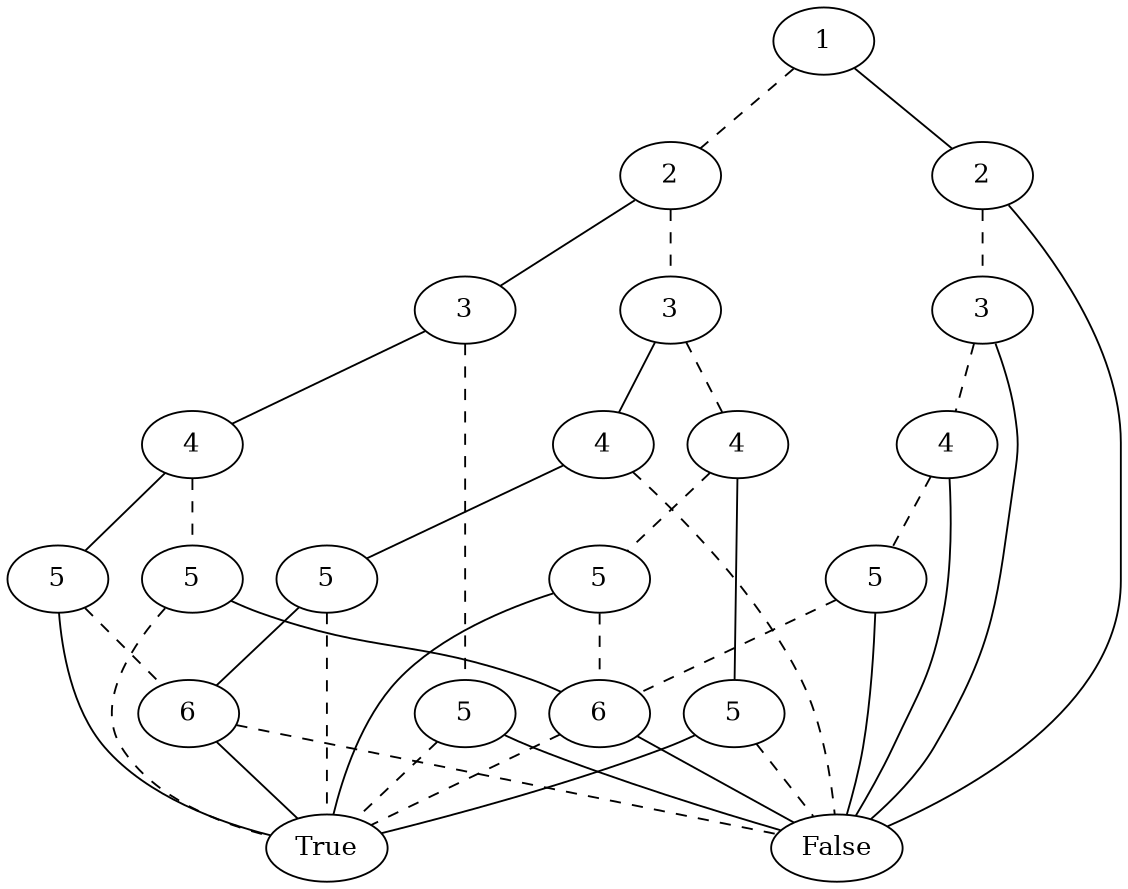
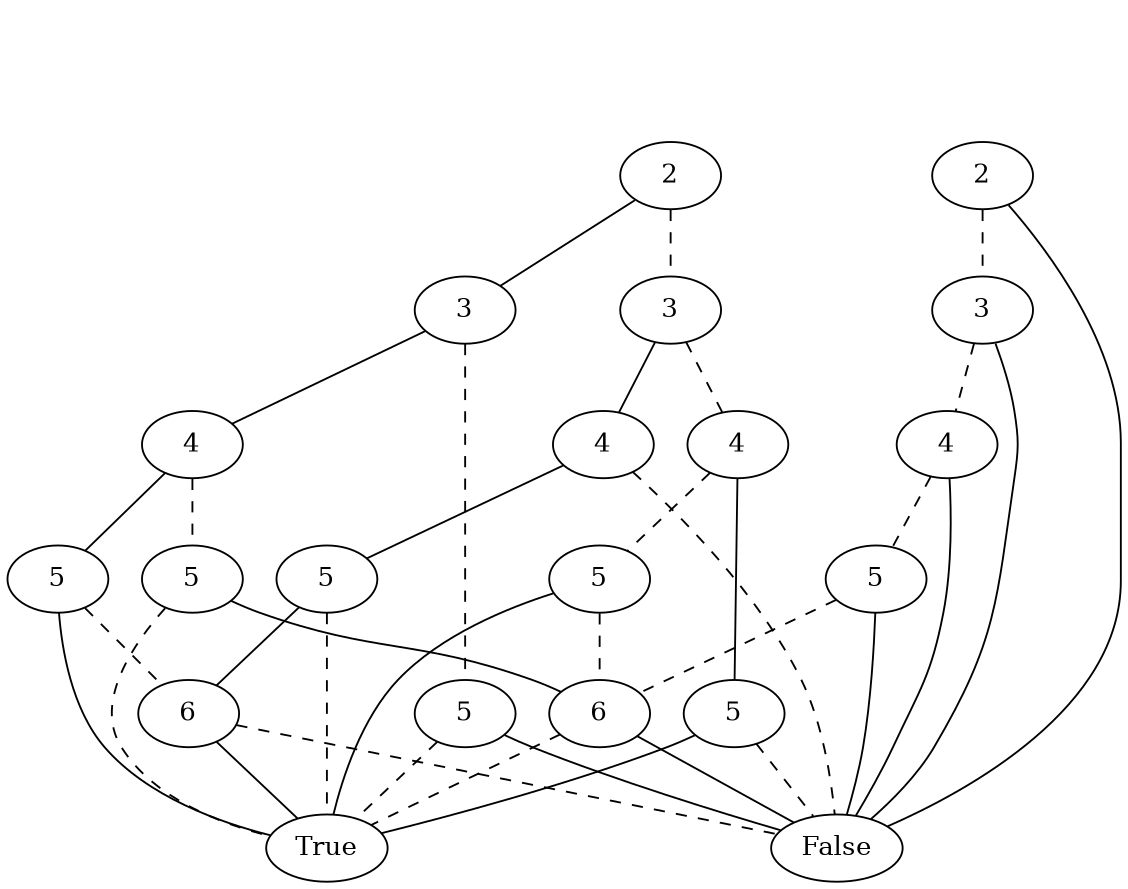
node "1": removed
